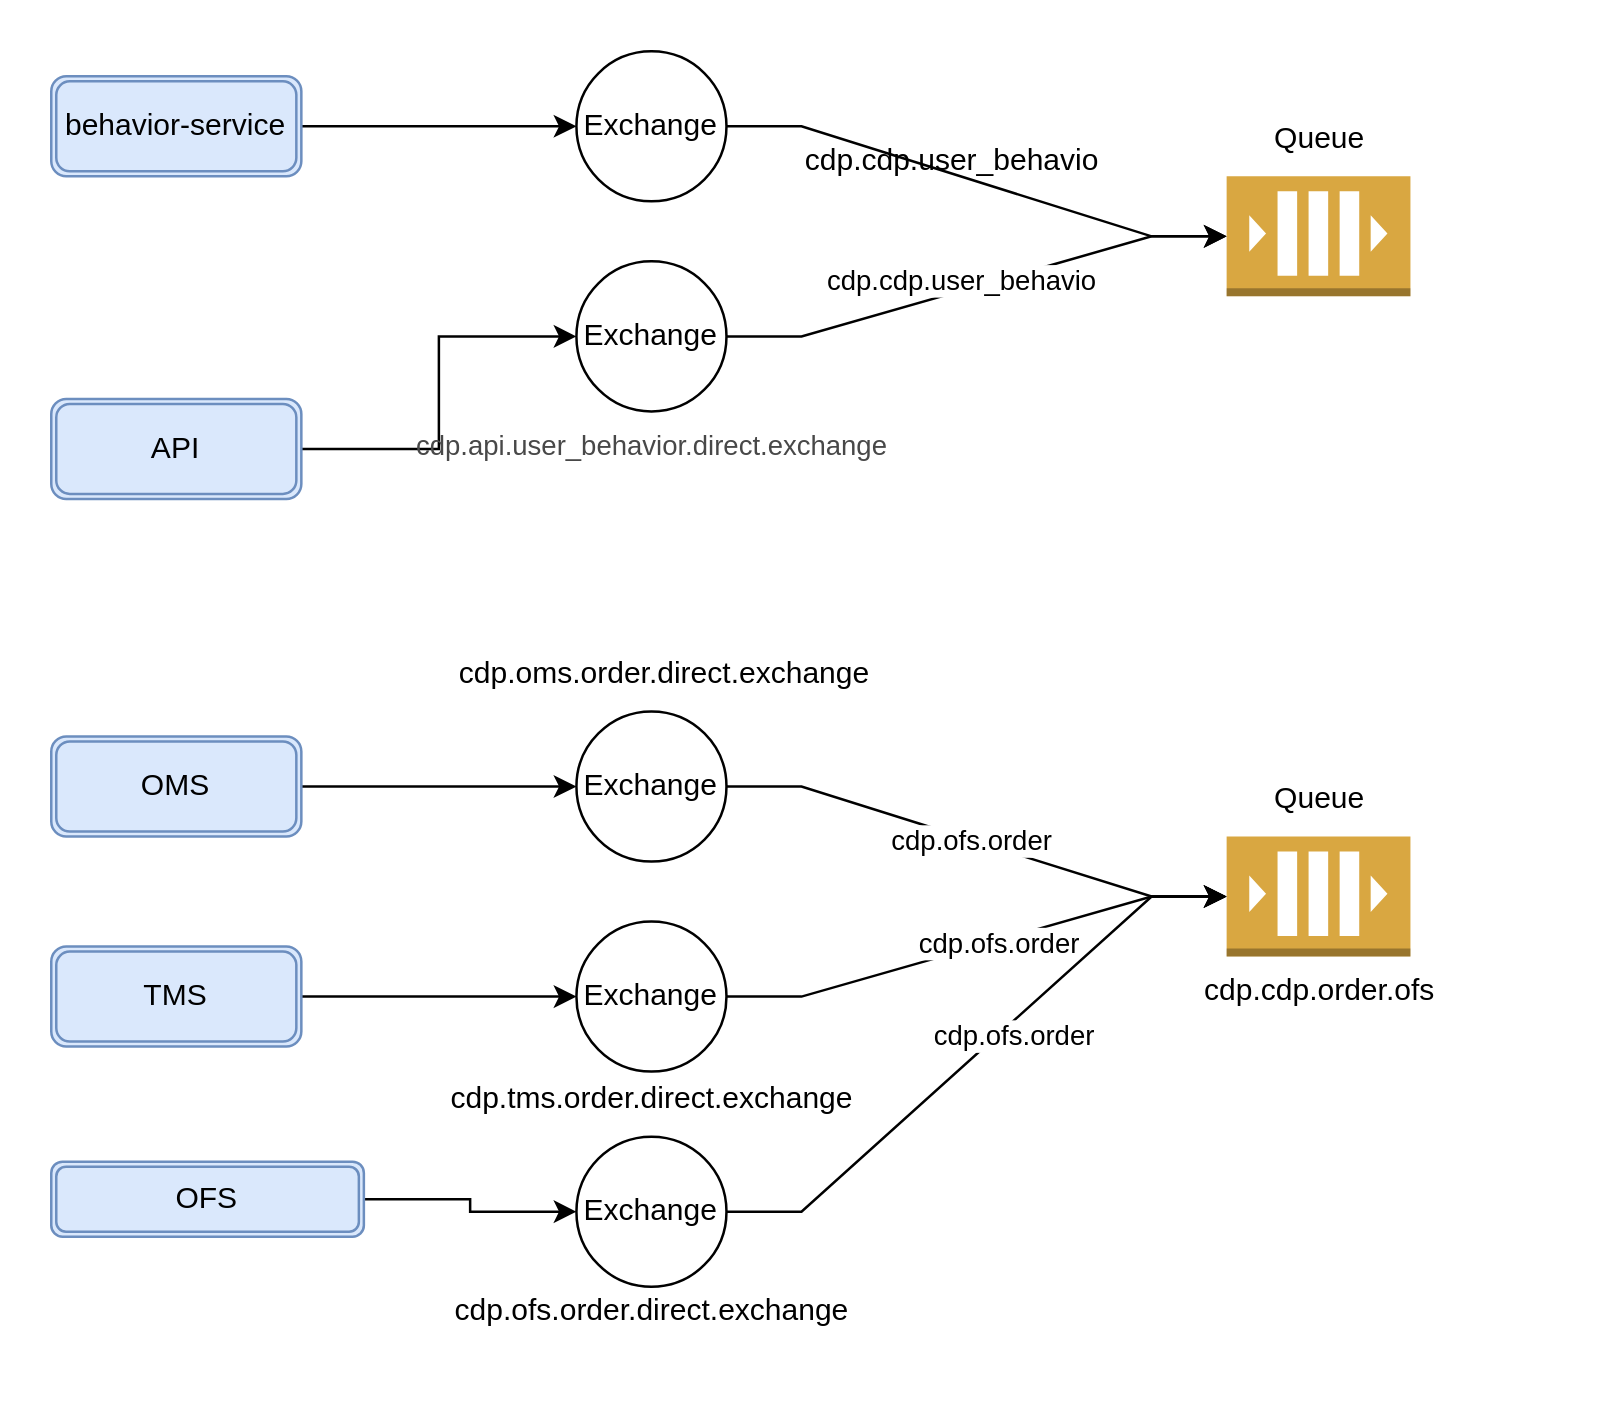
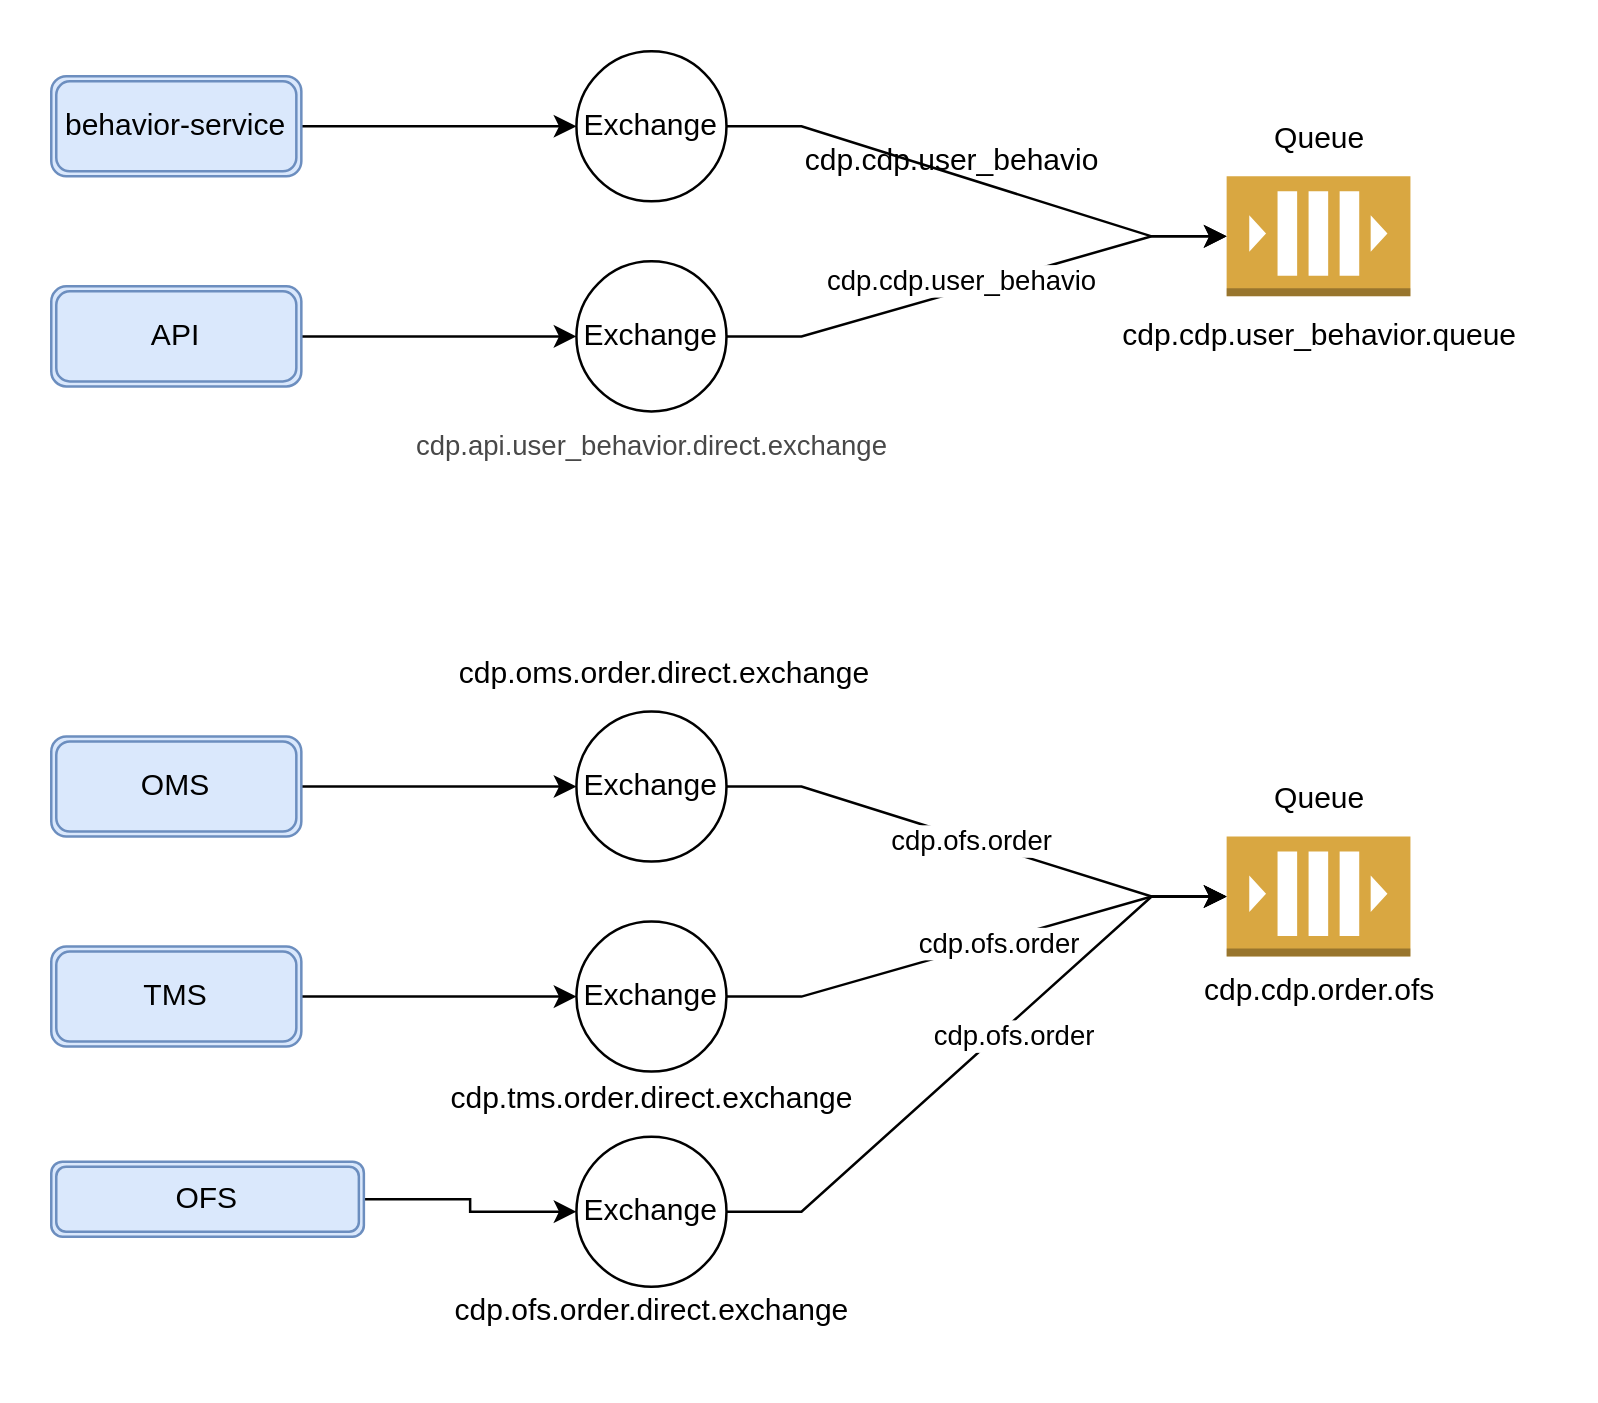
node "cdp.cdp.user_behavior.queue": added
node "API": moved (176, 449) -> (176, 336)
